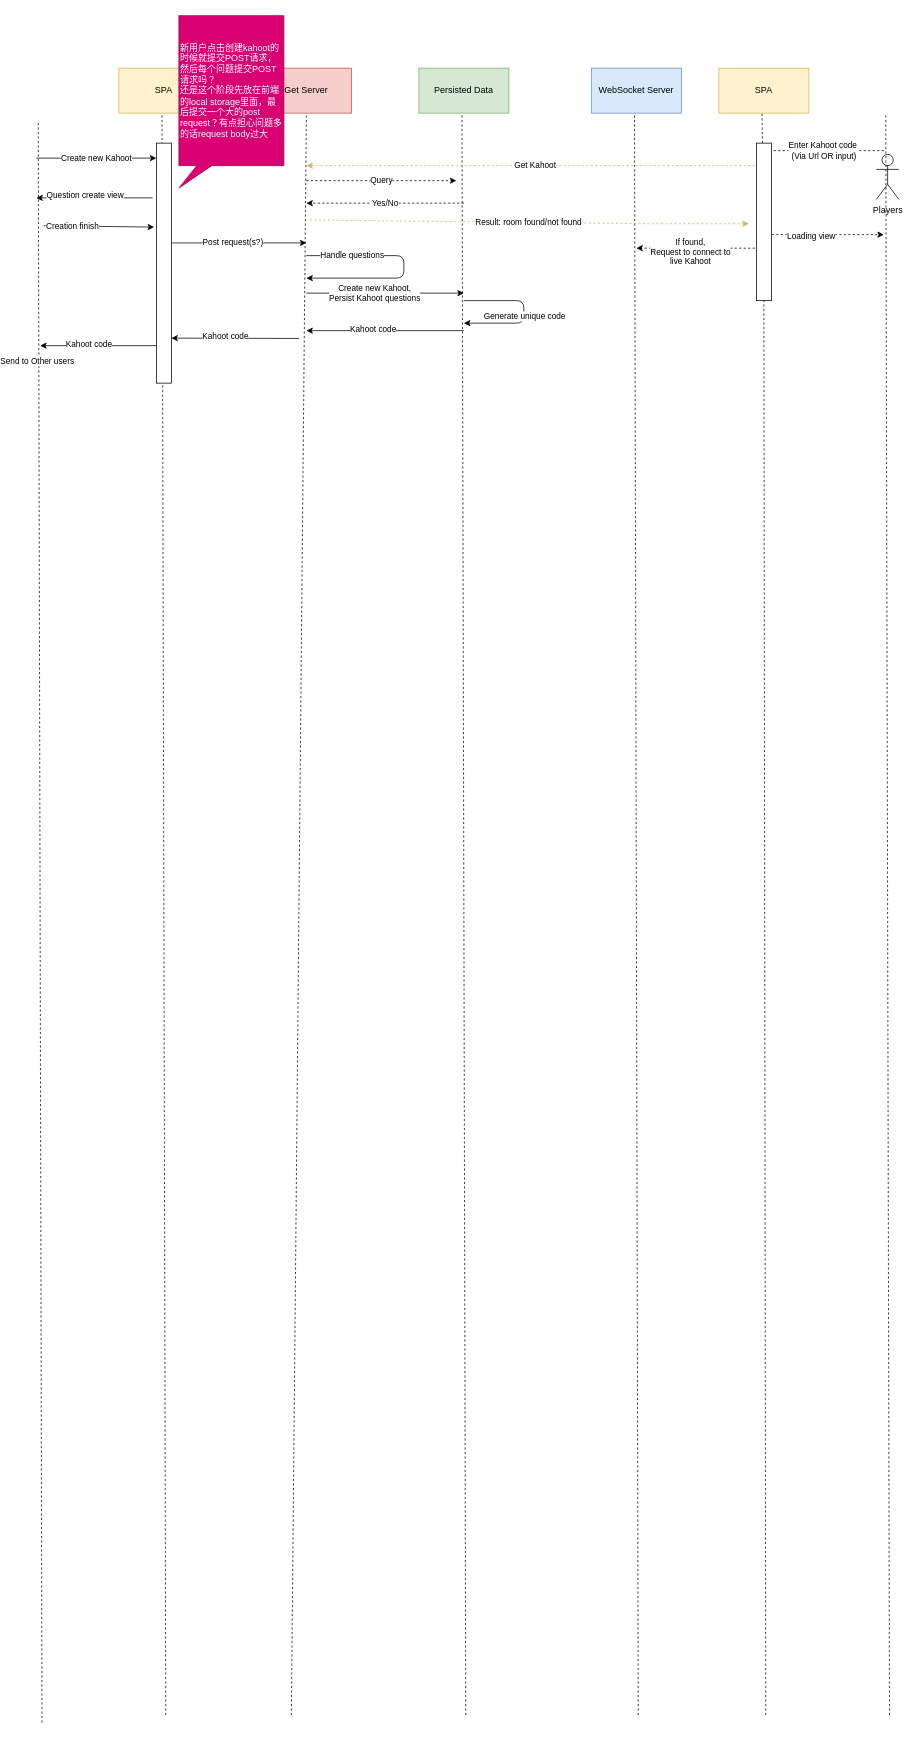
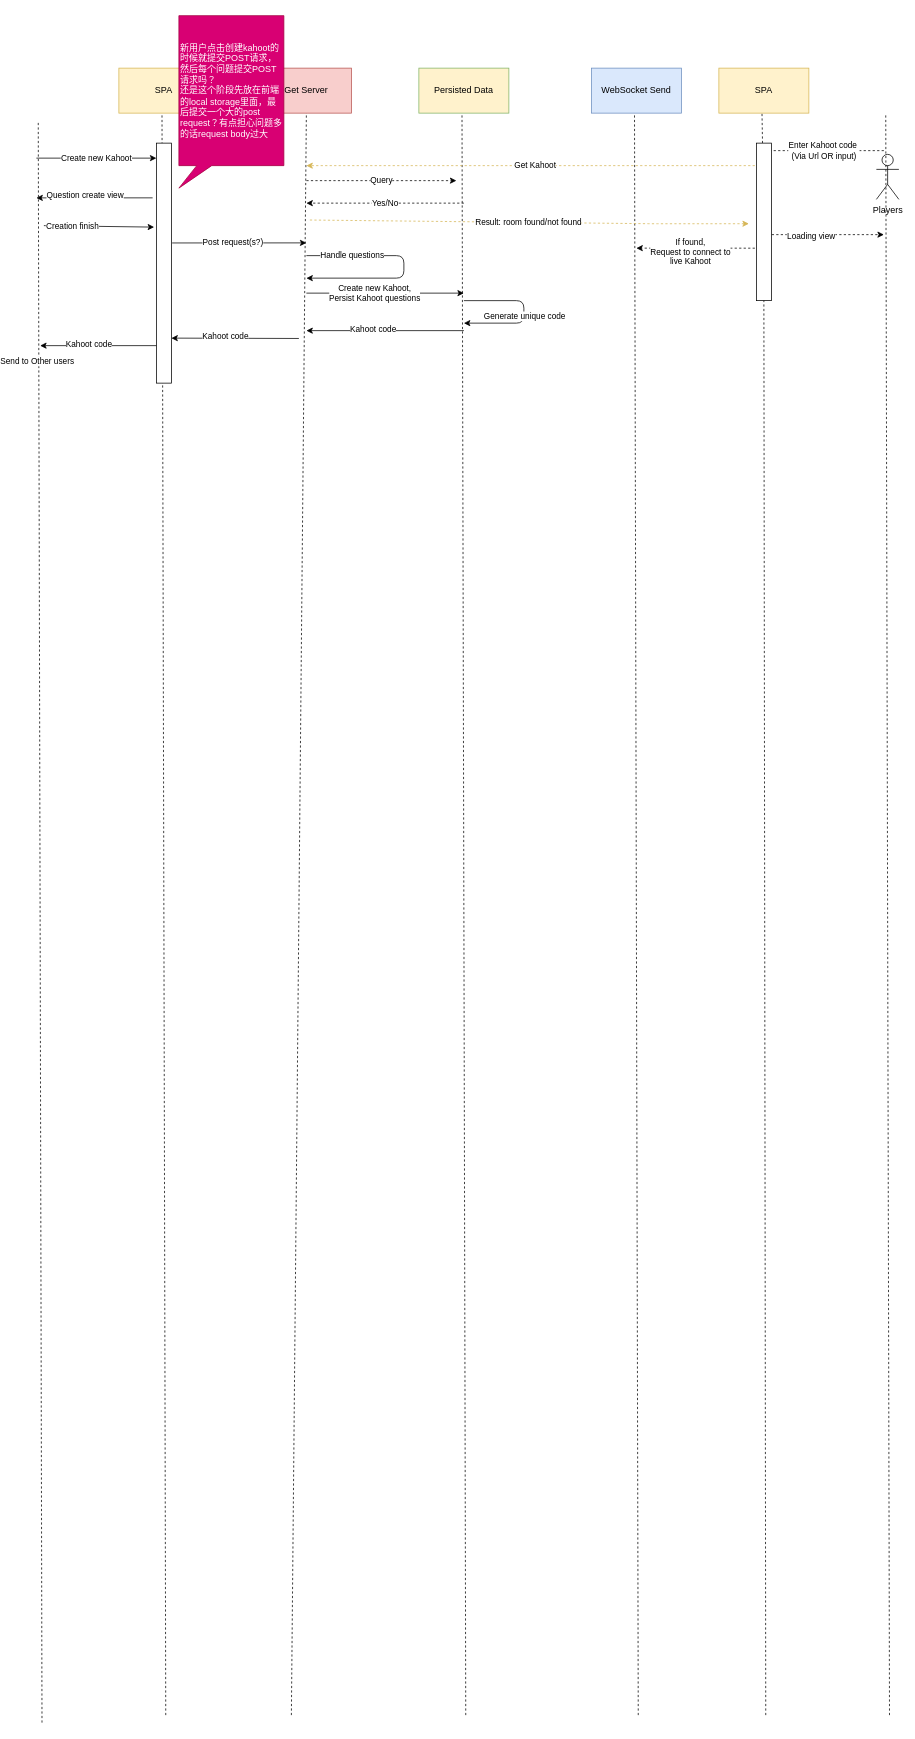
node "Persisted Data": fillcolor #d5e8d4 -> #fff2cc
node "WebSocket Server": label "WebSocket Server" -> "WebSocket Send"
